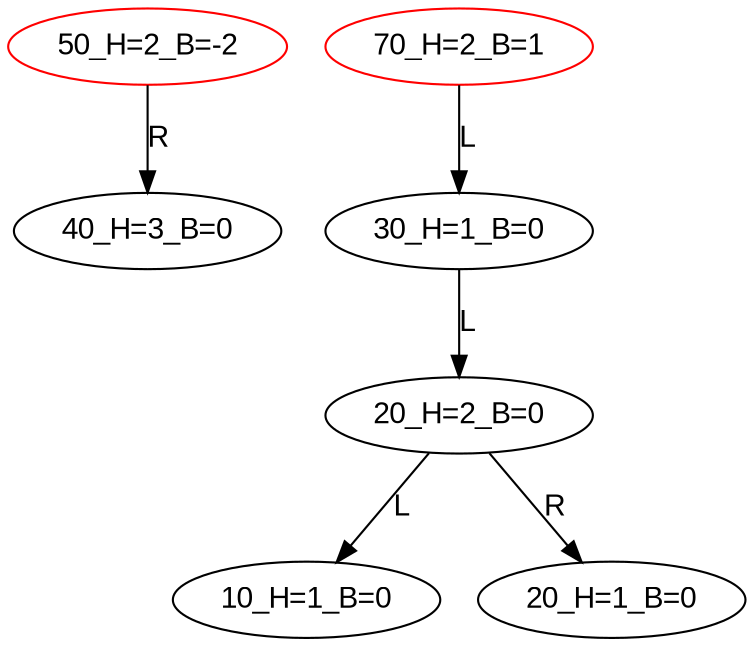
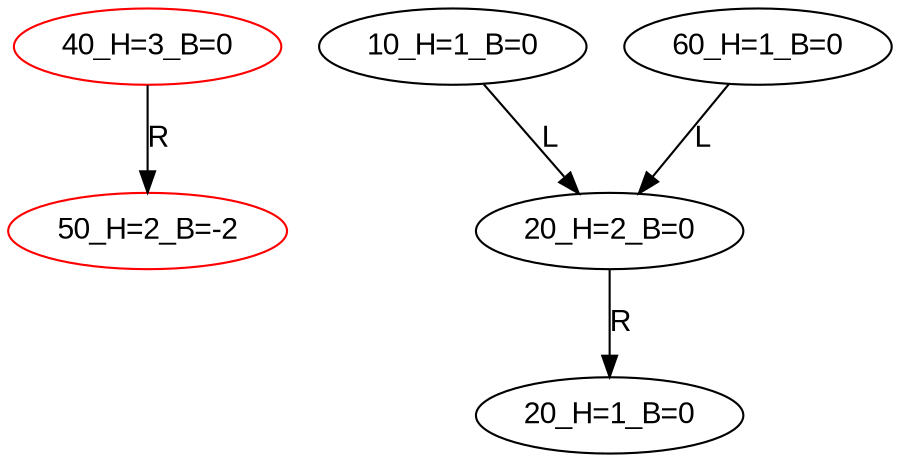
node "70_H=2_B=1": removed
edge "50_H=2_B=-2" -> "40_H=3_B=0": reversed
node "40_H=3_B=0": color black -> red
node "30_H=1_B=0": label "30_H=1_B=0" -> "60_H=1_B=0"
edge "20_H=2_B=0" -> "10_H=1_B=0": reversed
